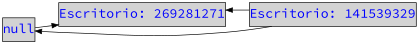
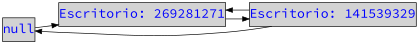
edge "Escritorio: 269281271" -> "Escritorio: 141539329": added
